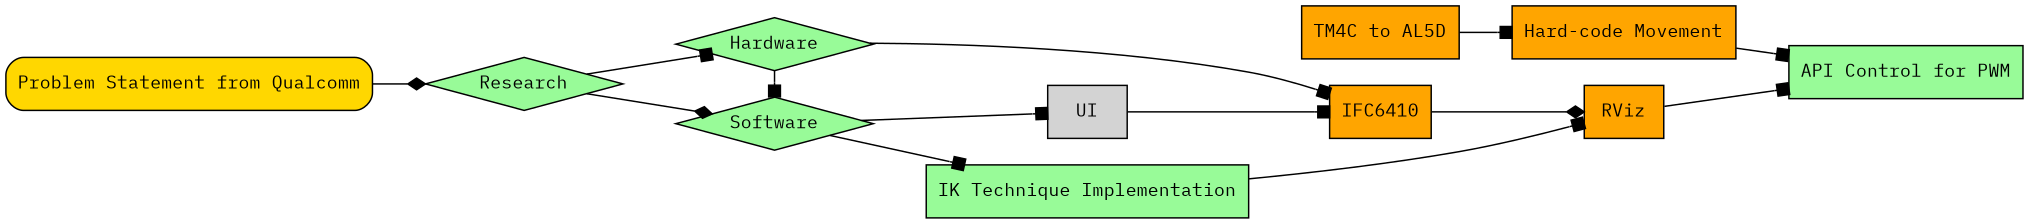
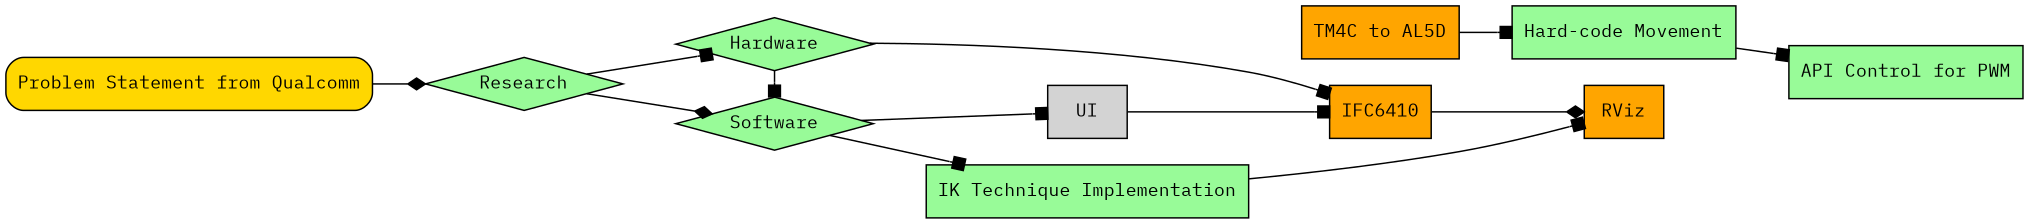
node "Hard-code Movement": fillcolor orange -> palegreen
edge "RViz" -> "API Control for PWM": removed
